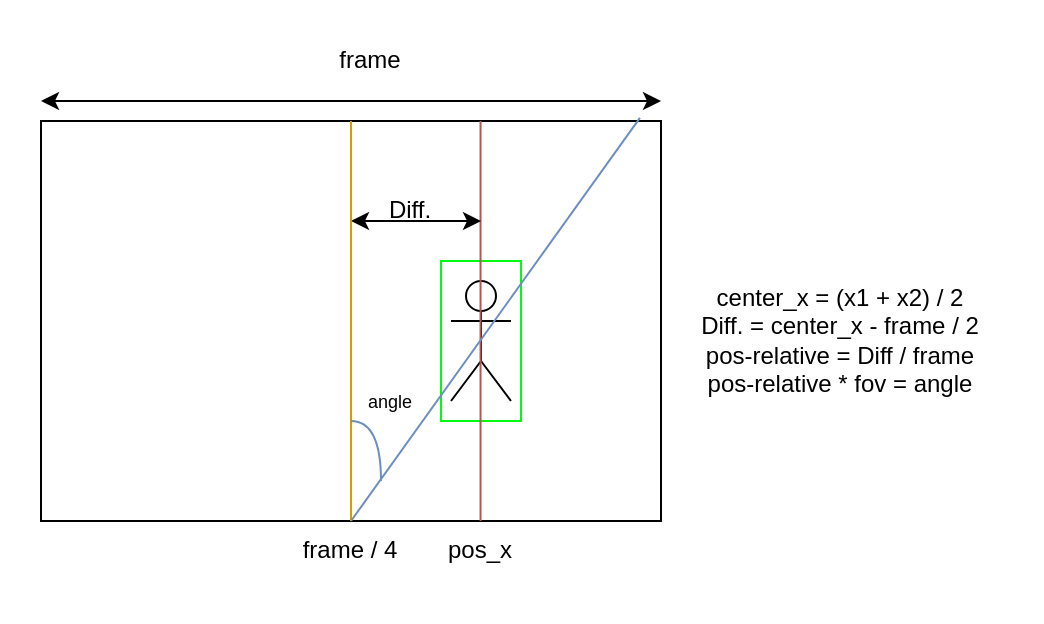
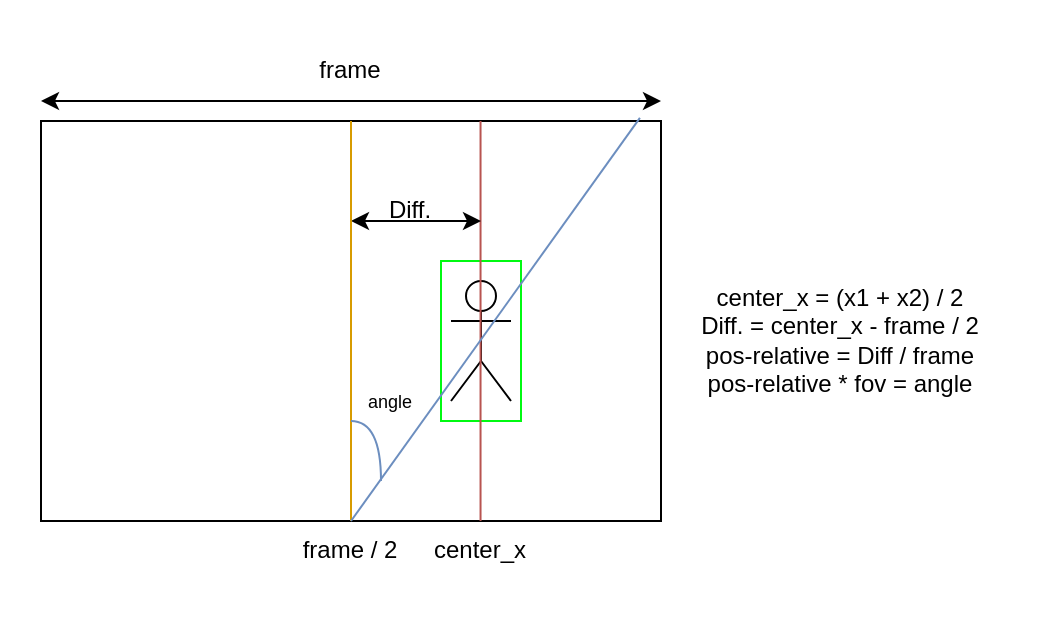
node "frame": moved (371, 61) -> (351, 71)
node "frame / 4": label "frame / 4" -> "frame / 2"
node "pos_x": label "pos_x" -> "center_x"
